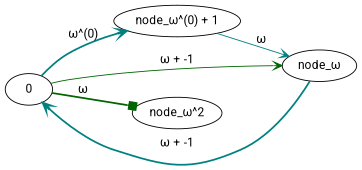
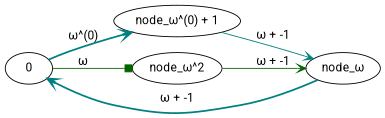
edge "node_ω^(0) + 1" -> "node_ω": label "ω" -> "ω + -1"
edge "0" -> "node_ω": now "node_ω^2" -> "node_ω"
edge "0" -> "node_ω^2": style bold -> solid
